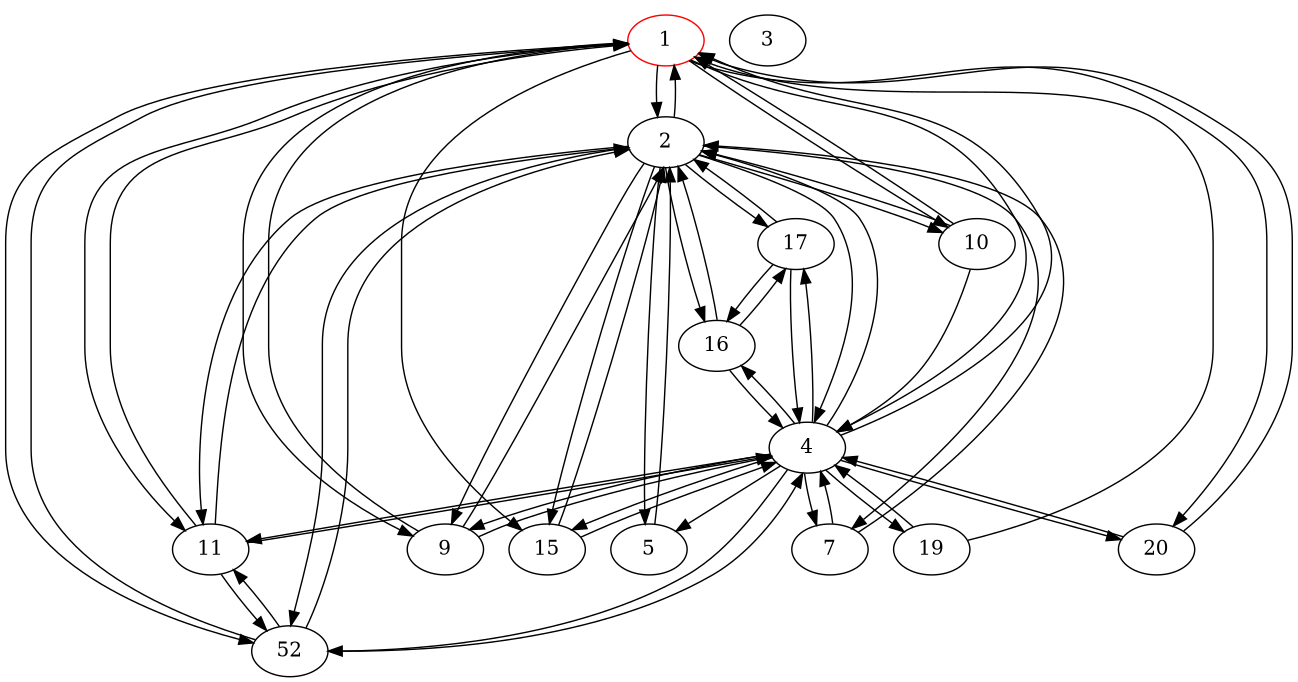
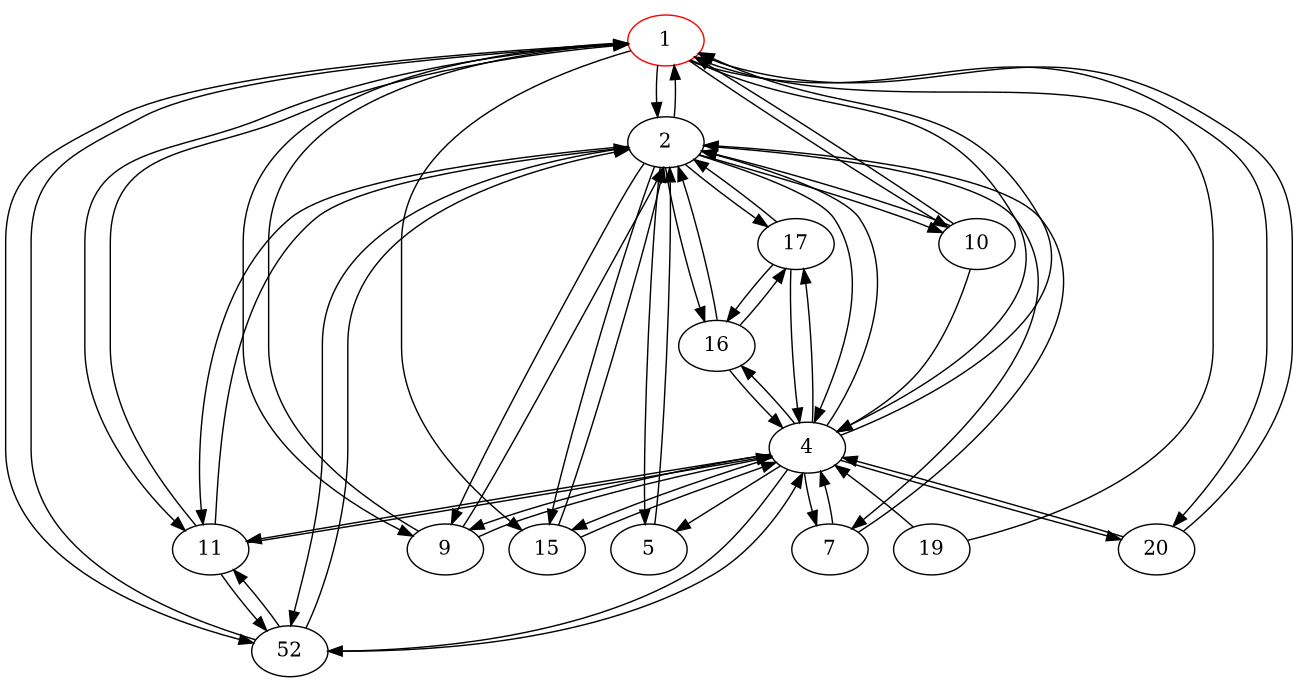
node "3": removed
edge "4" -> "19": removed
